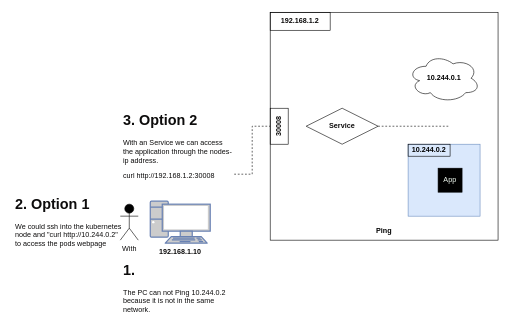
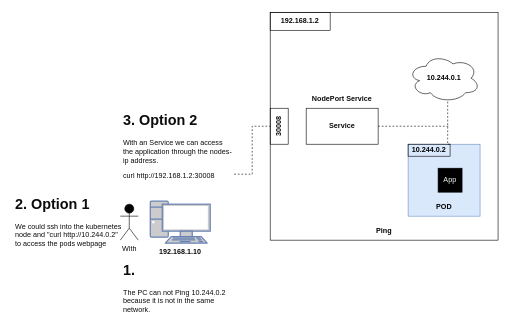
node "NodePort Service": added
edge "10.244.0.1" -- "10.244.0.2": added
node "Service": shape diamond -> rectangle
node "POD": added
